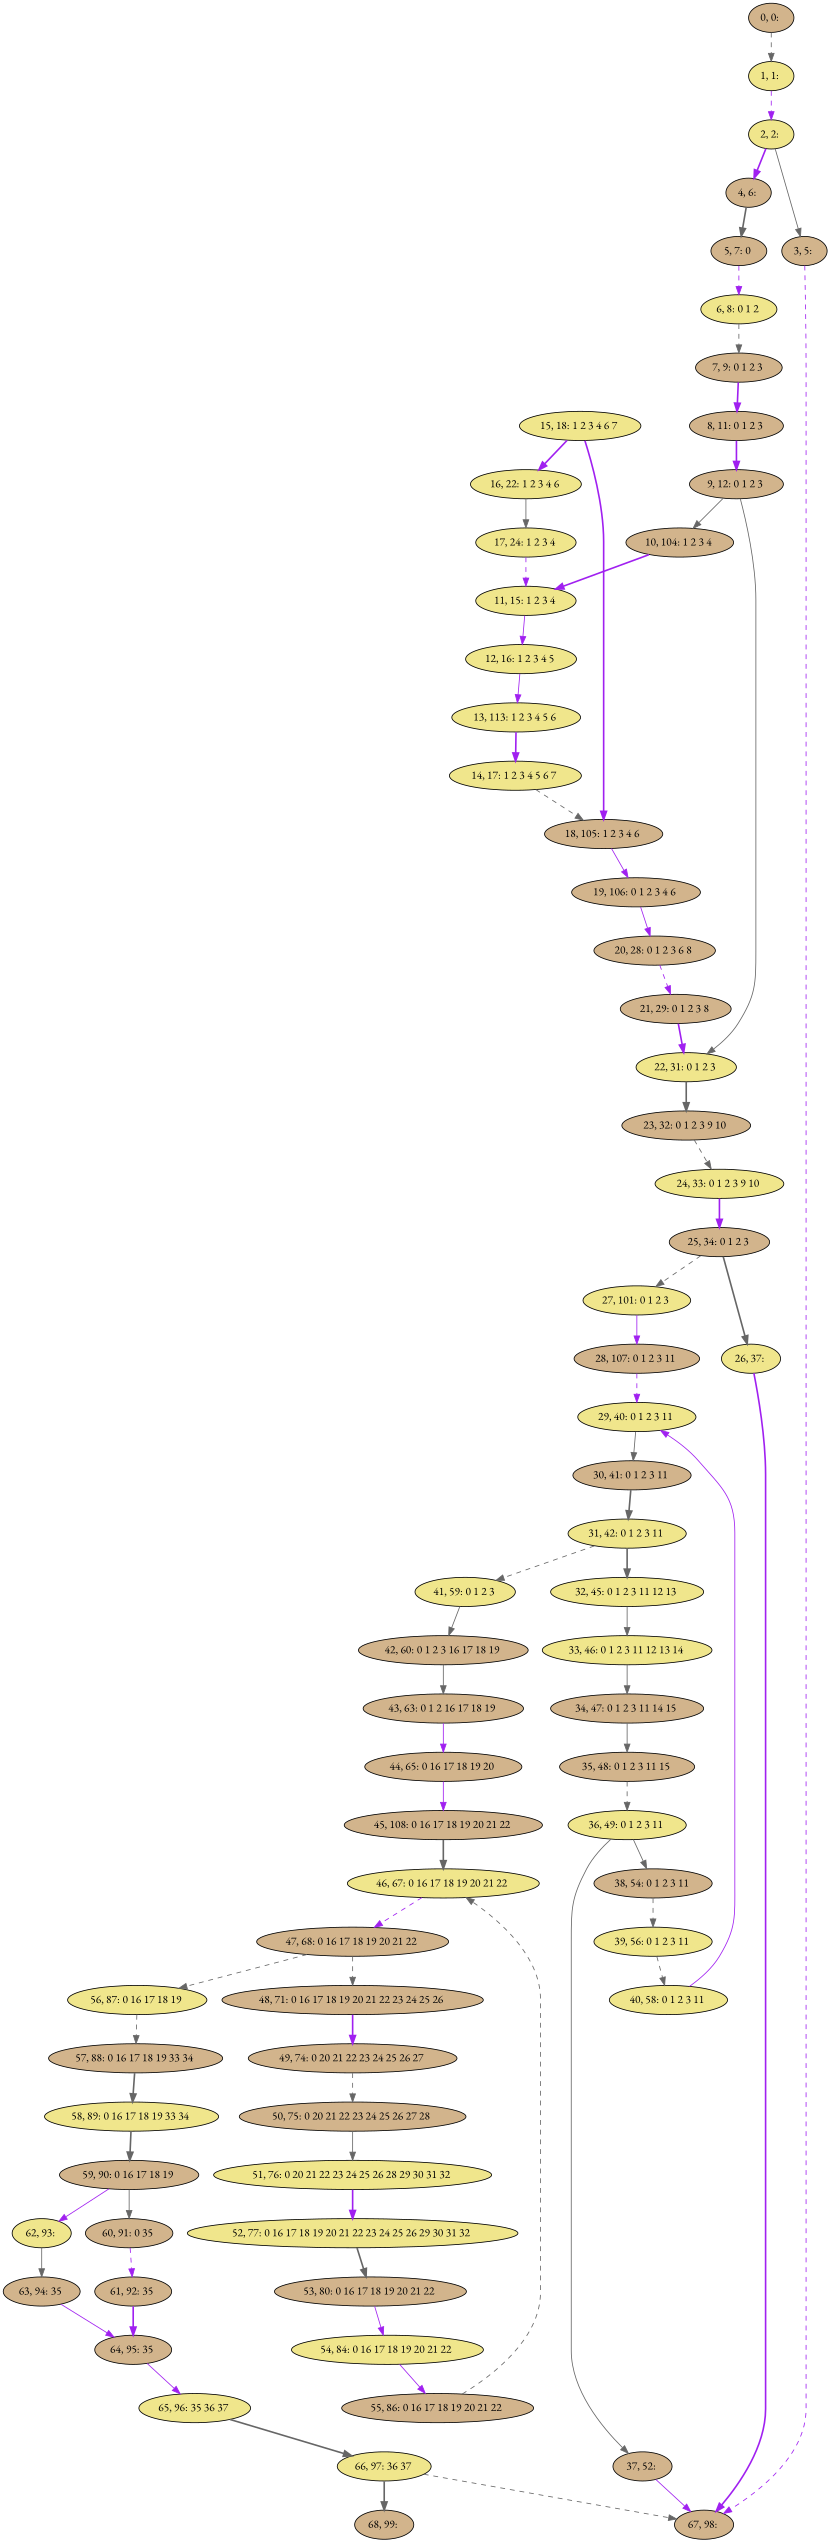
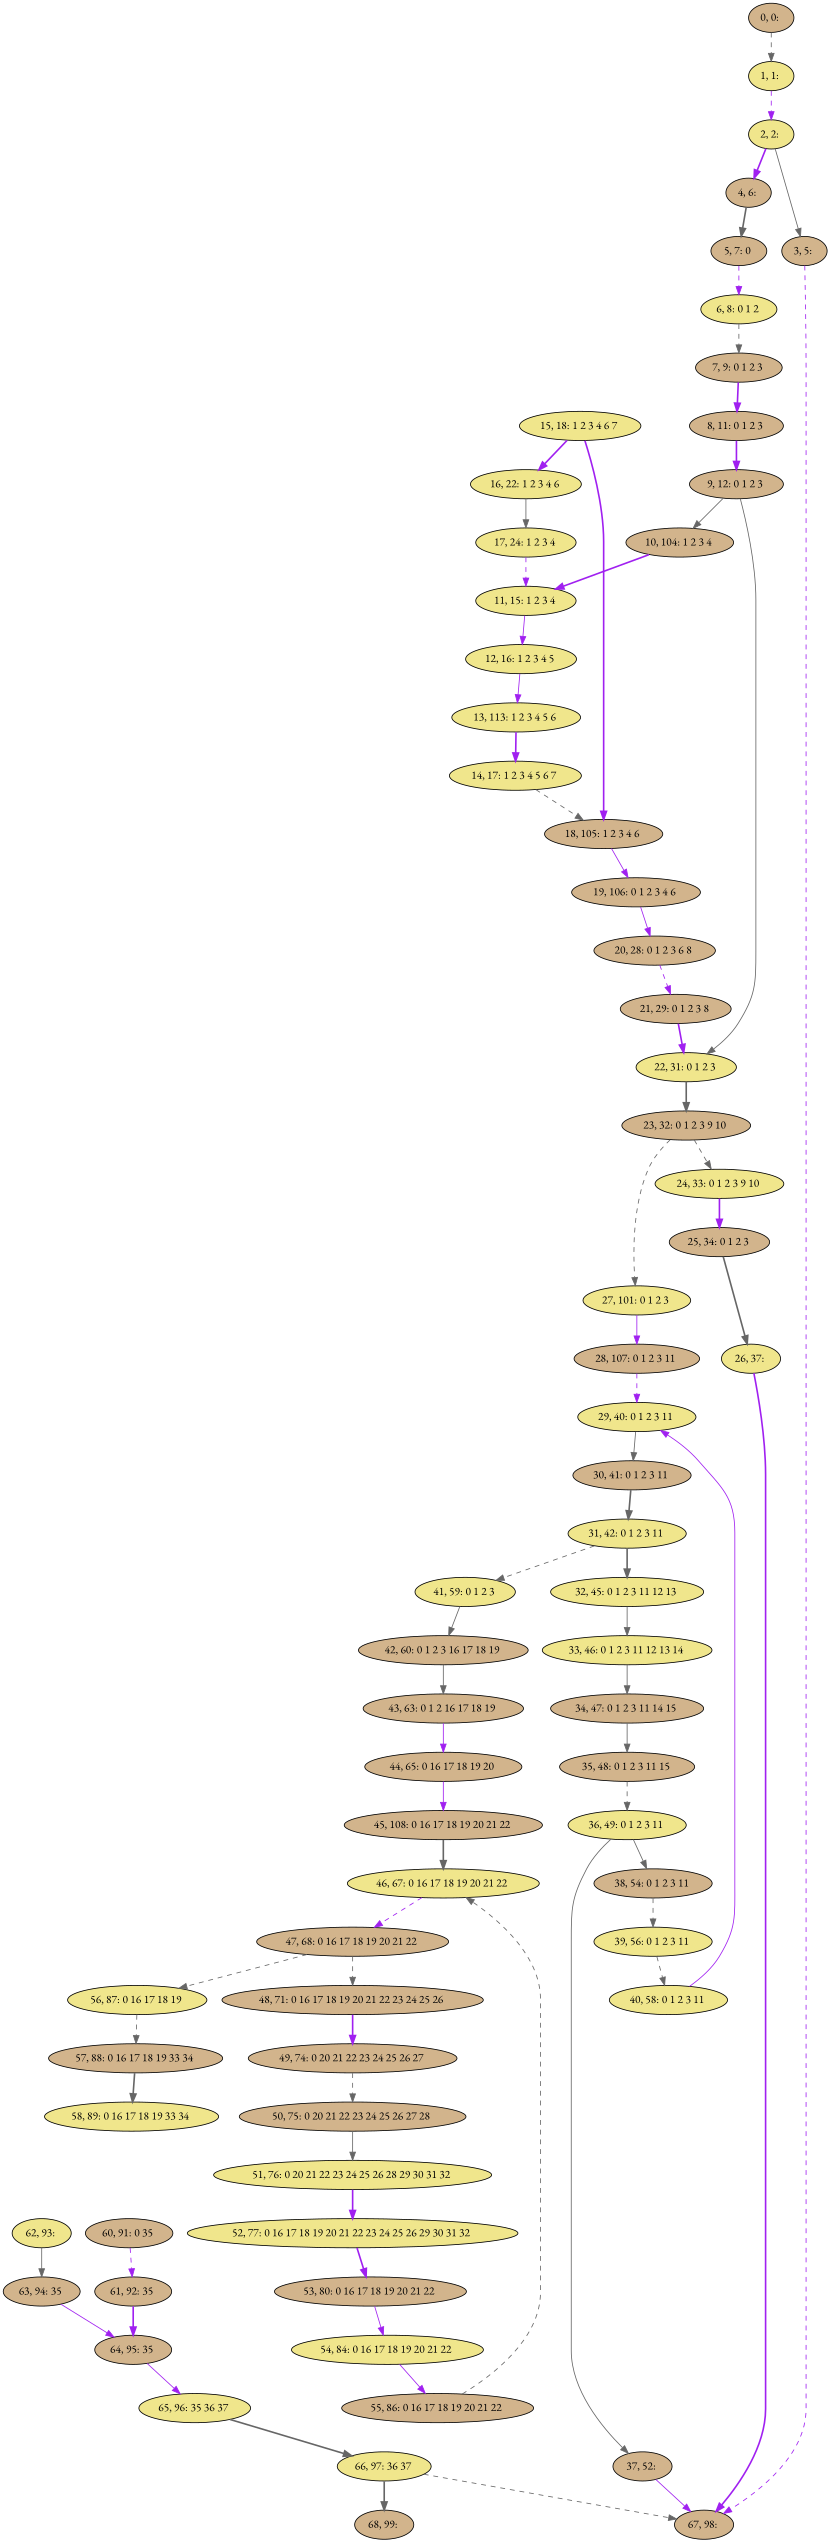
edge "25, 34: 0 1 2 3" -> "27, 101: 0 1 2 3": now "23, 32: 0 1 2 3 9 10" -> "27, 101: 0 1 2 3"
node "59, 90: 0 16 17 18 19": removed
edge "52, 77: 0 16 17 18 19 20 21 22 23 24 25 26 29 30 31 32" -> "53, 80: 0 16 17 18 19 20 21 22": color gray40 -> purple
